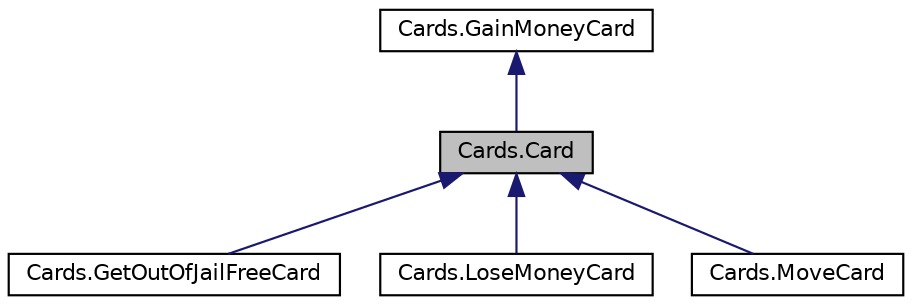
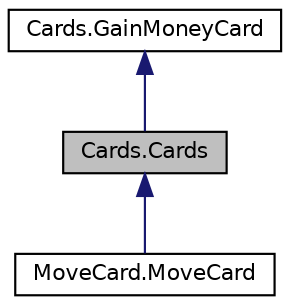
node "Cards.Card": label "Cards.Card" -> "Cards.Cards"
node "Cards.GetOutOfJailFreeCard": removed
node "Cards.LoseMoneyCard": removed
node "Cards.MoveCard": label "Cards.MoveCard" -> "MoveCard.MoveCard"
